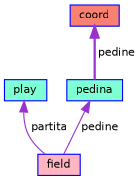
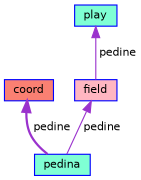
edge "field" -> "play": label " partita" -> " pedine"
edge "field" -> "pedina": reversed
